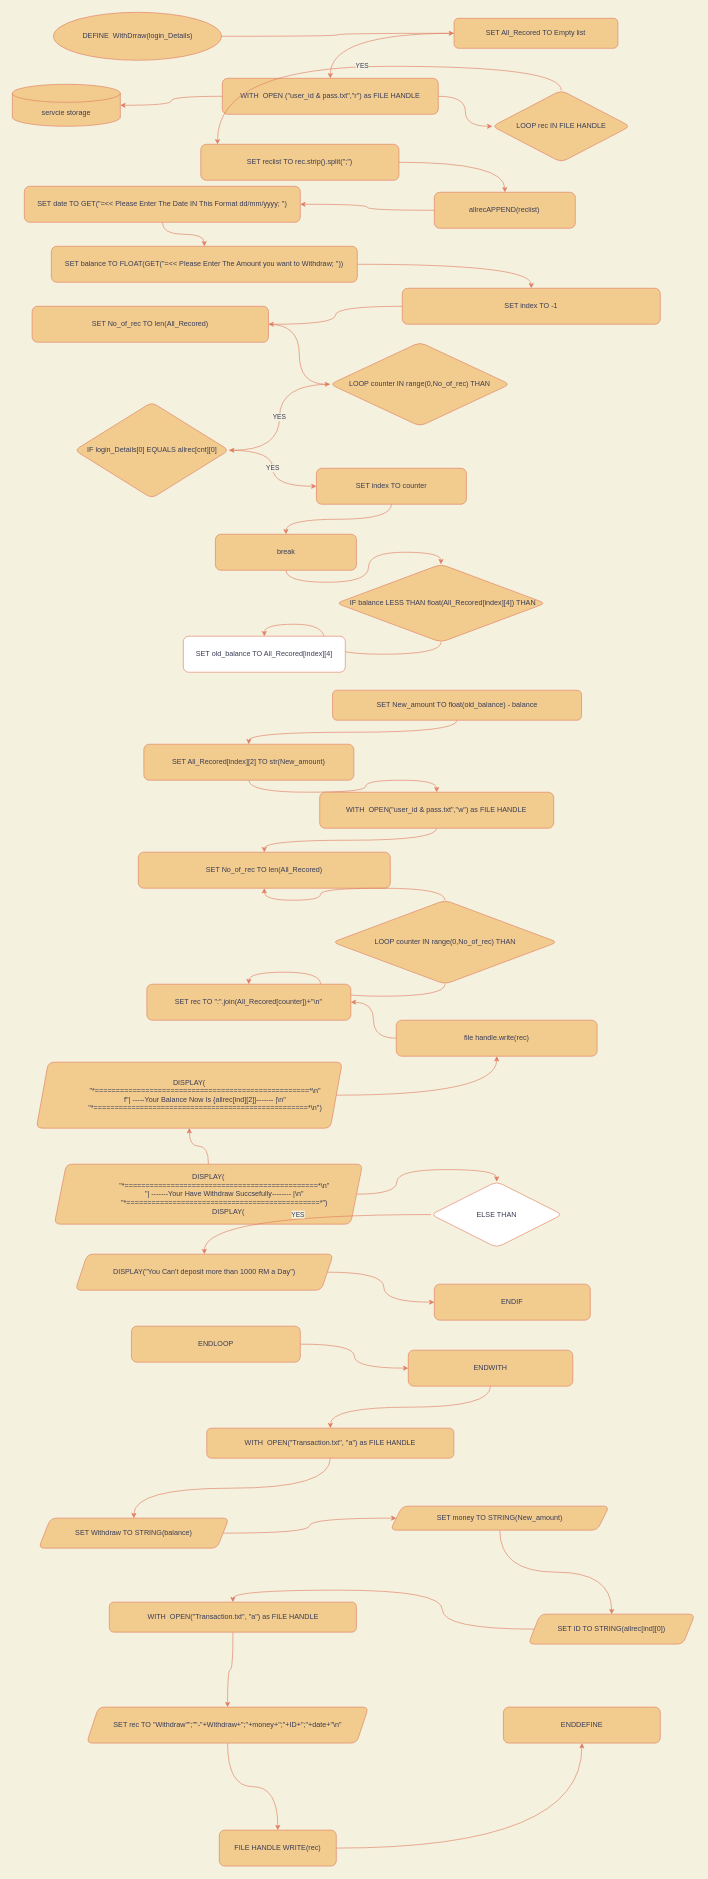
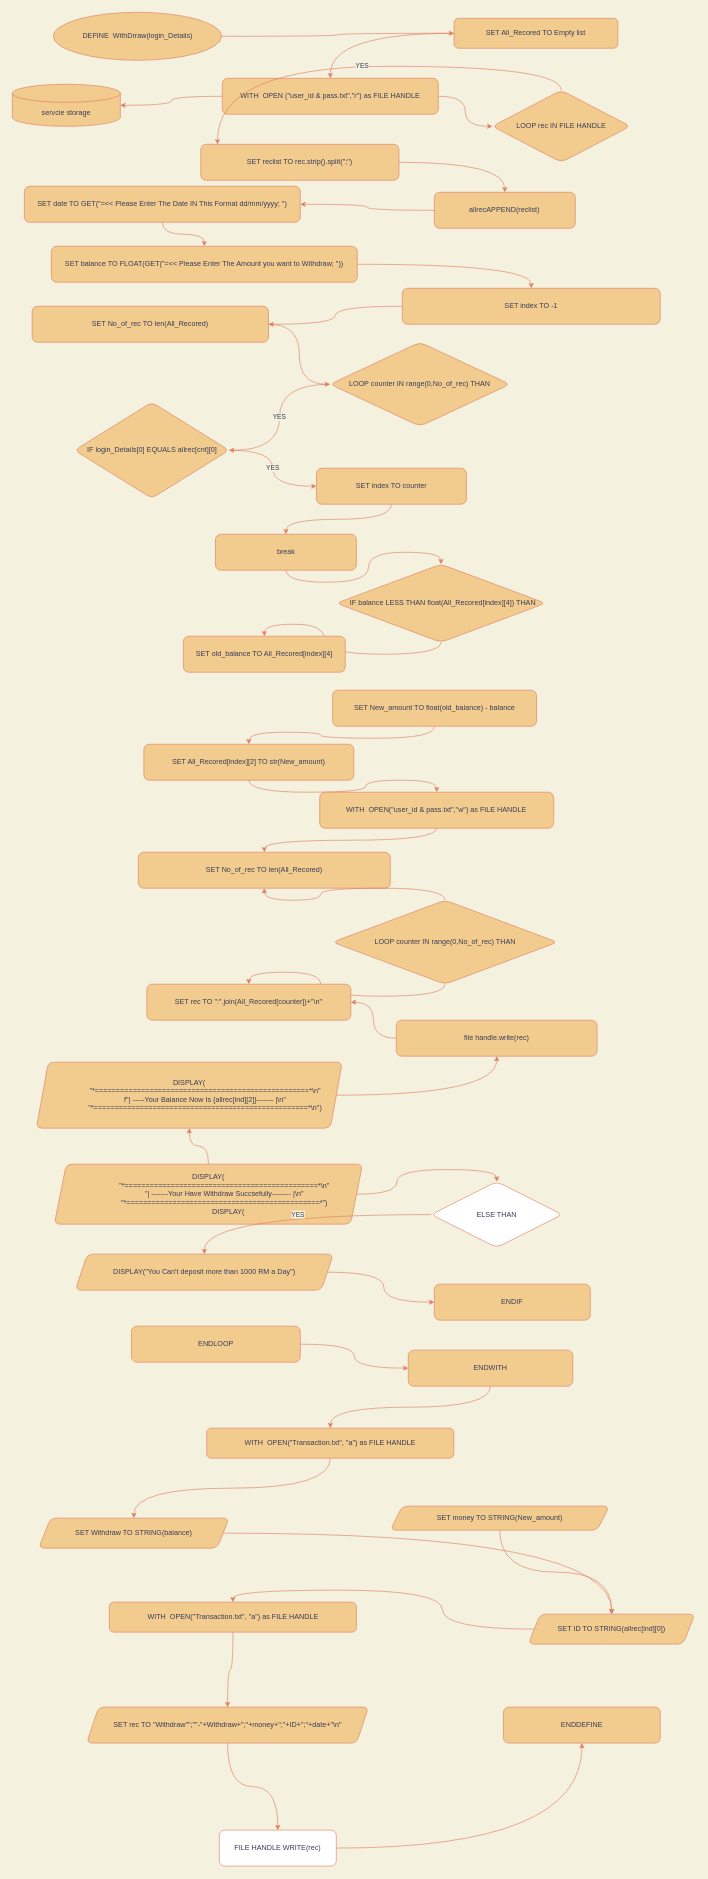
node "SET old_balance TO All_Recored[index][4]": fillcolor #ffffff -> #f2cc8f
node "SET New_amount TO float(old_balance) - balance": size 249x30 -> 204x36
edge "SET Withdraw TO STRING(balance)" -> "SET money TO STRING(New_amount)": now "SET Withdraw TO STRING(balance)" -> "SET ID TO STRING(allrec[ind][0])"
node "FILE HANDLE WRITE(rec)": fillcolor #f2cc8f -> #ffffff
